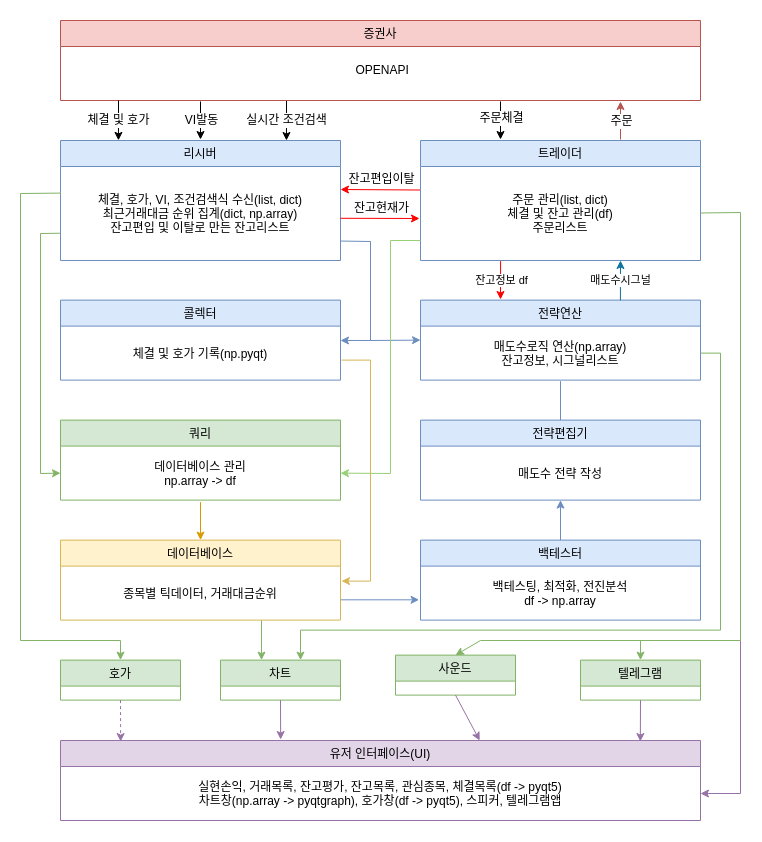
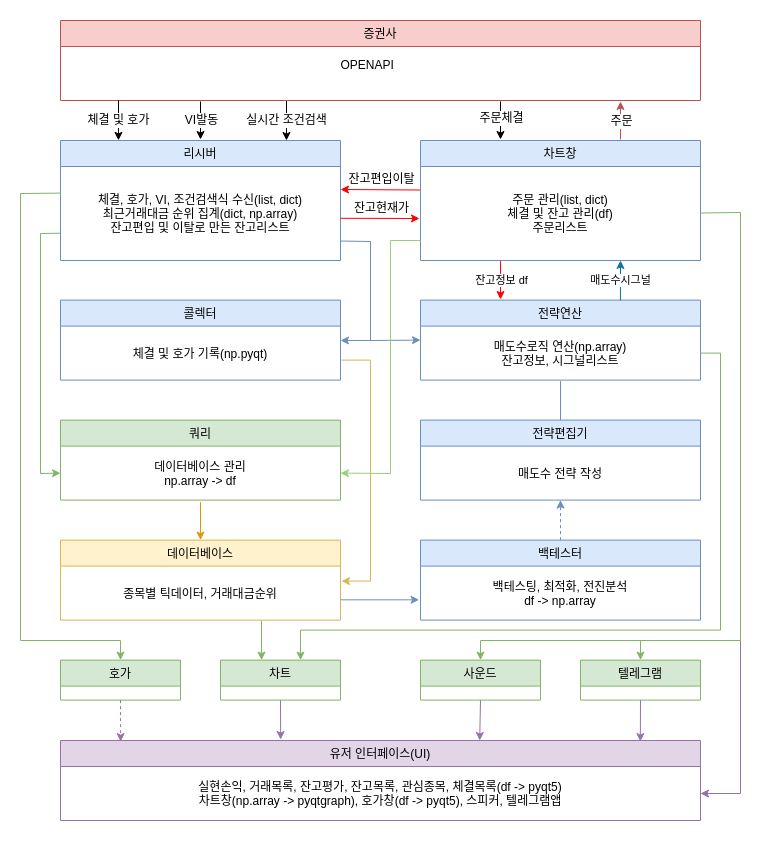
node "OPENAPI": moved (391, 71) -> (376, 66)
node "트레이더": label "트레이더" -> "차트창"
edge "백테스터" -> "전략편집기": style solid -> dashed
node "사운드": moved (456, 675) -> (481, 680)
